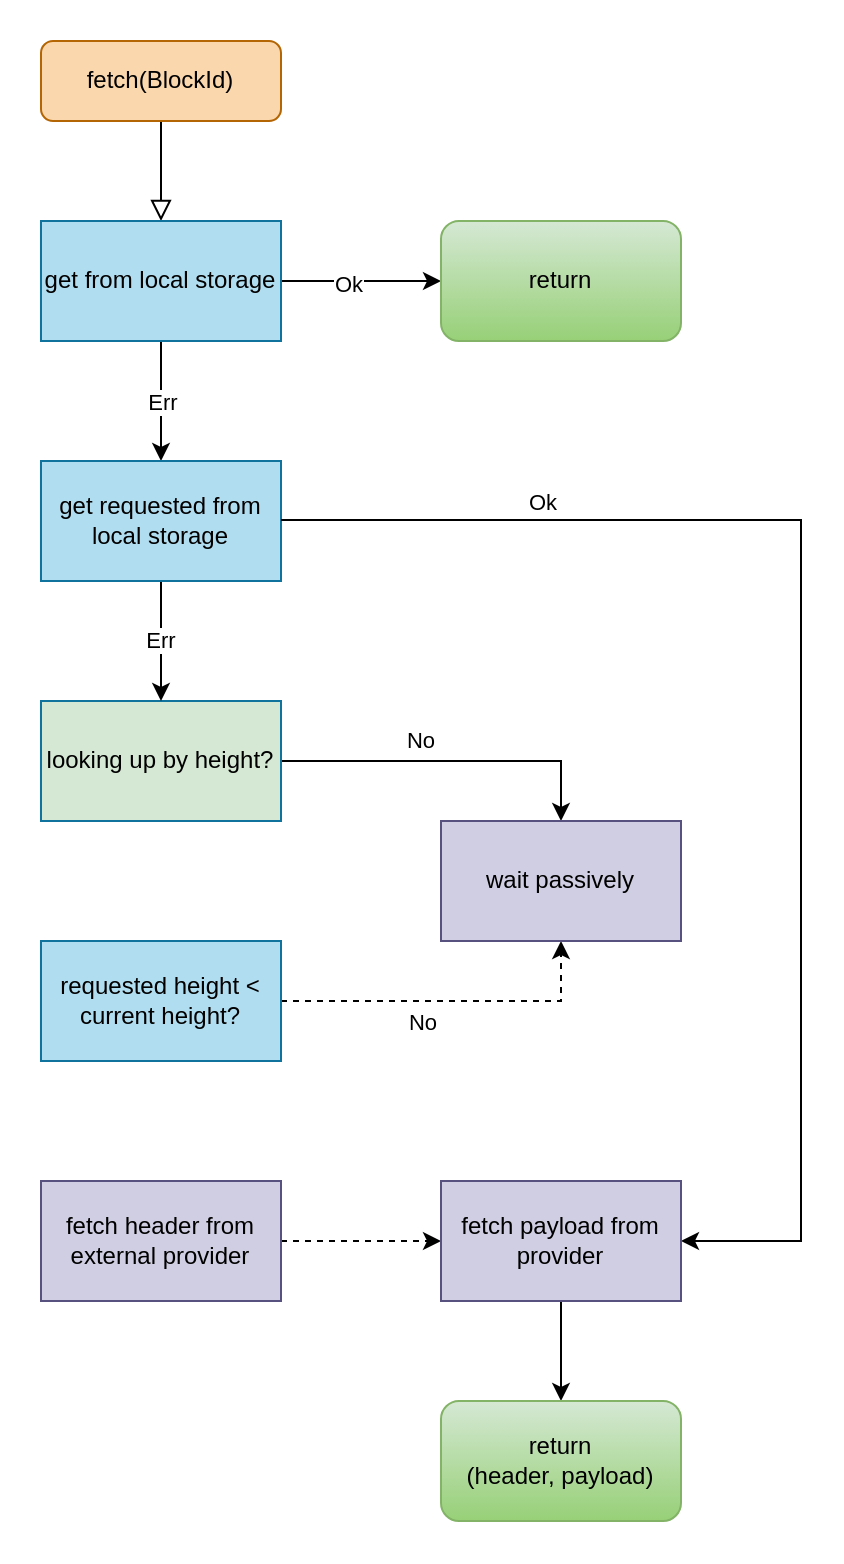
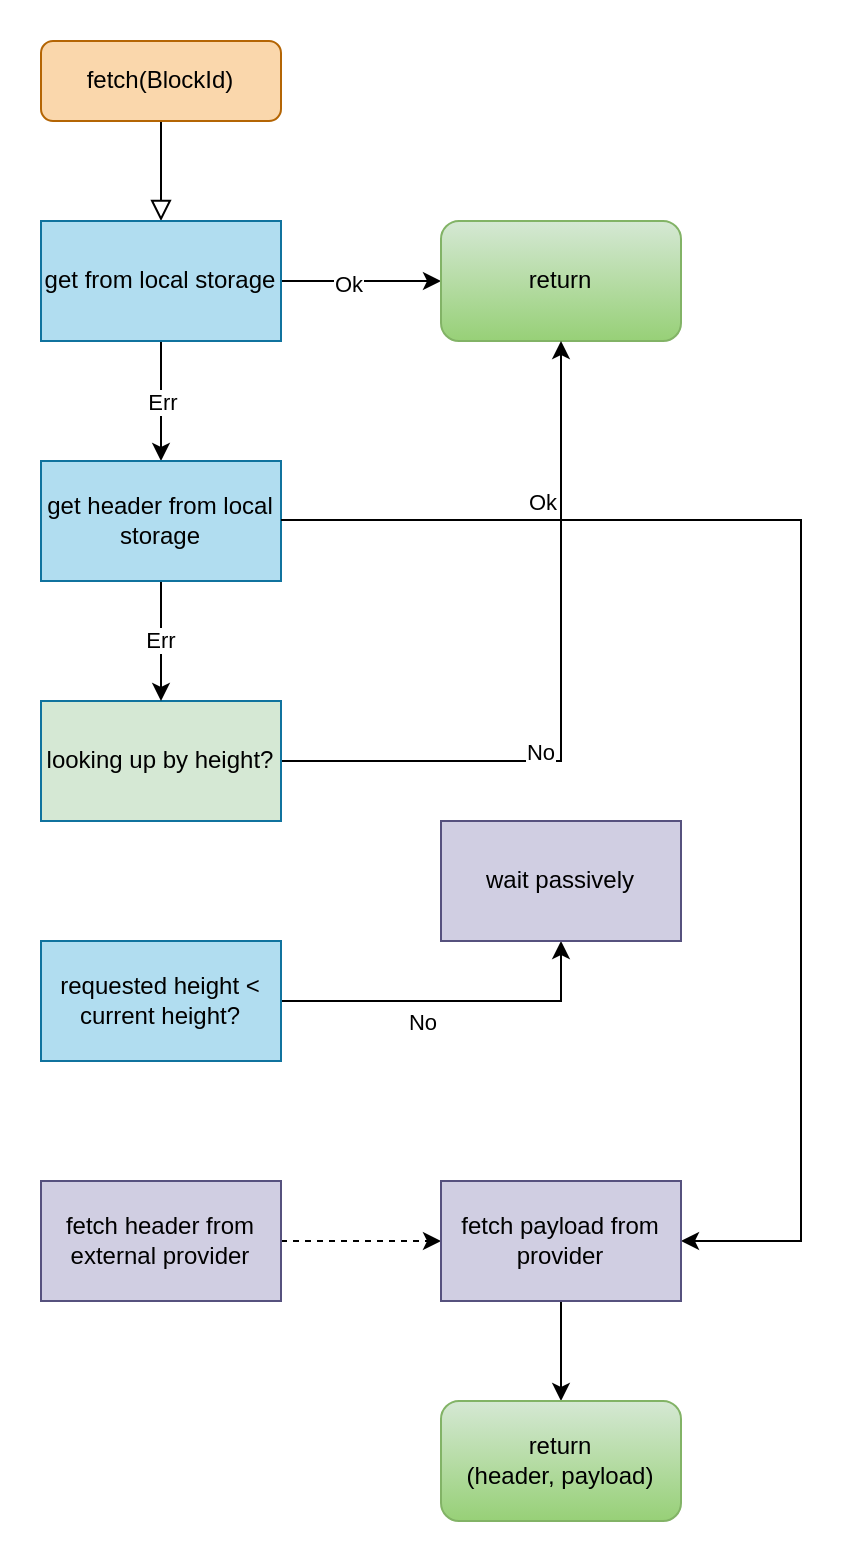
node "get requested from local storage": label "get requested from local storage" -> "get header from local storage"
edge "looking up by height?" -> "wait passively": now "looking up by height?" -> "return"
edge "requested height < current height?" -> "wait passively": style dashed -> solid
